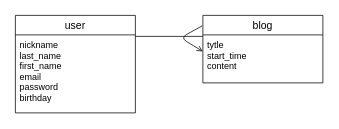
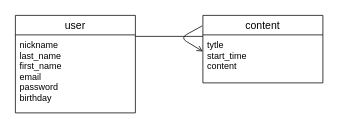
node "blog": label "blog" -> "content"
